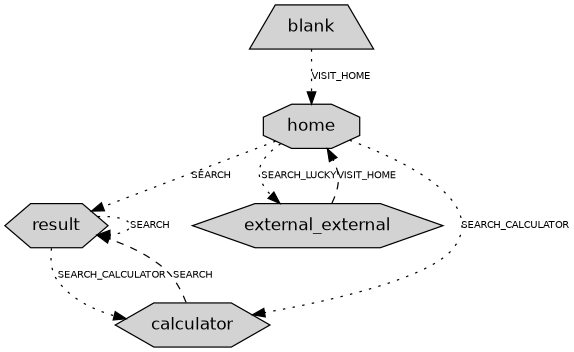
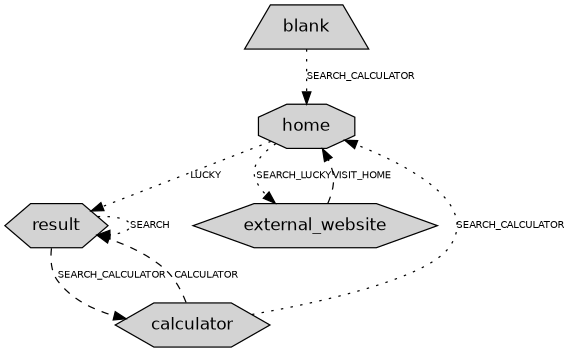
edge "blank" -> "home": label "VISIT_HOME" -> "SEARCH_CALCULATOR"
edge "home" -> "result": label "SEARCH" -> "LUCKY"
node "external_external": label "external_external" -> "external_website"
edge "home" -> "calculator": reversed
edge "calculator" -> "result": label "SEARCH" -> "CALCULATOR"
edge "result" -> "calculator": style dotted -> dashed
